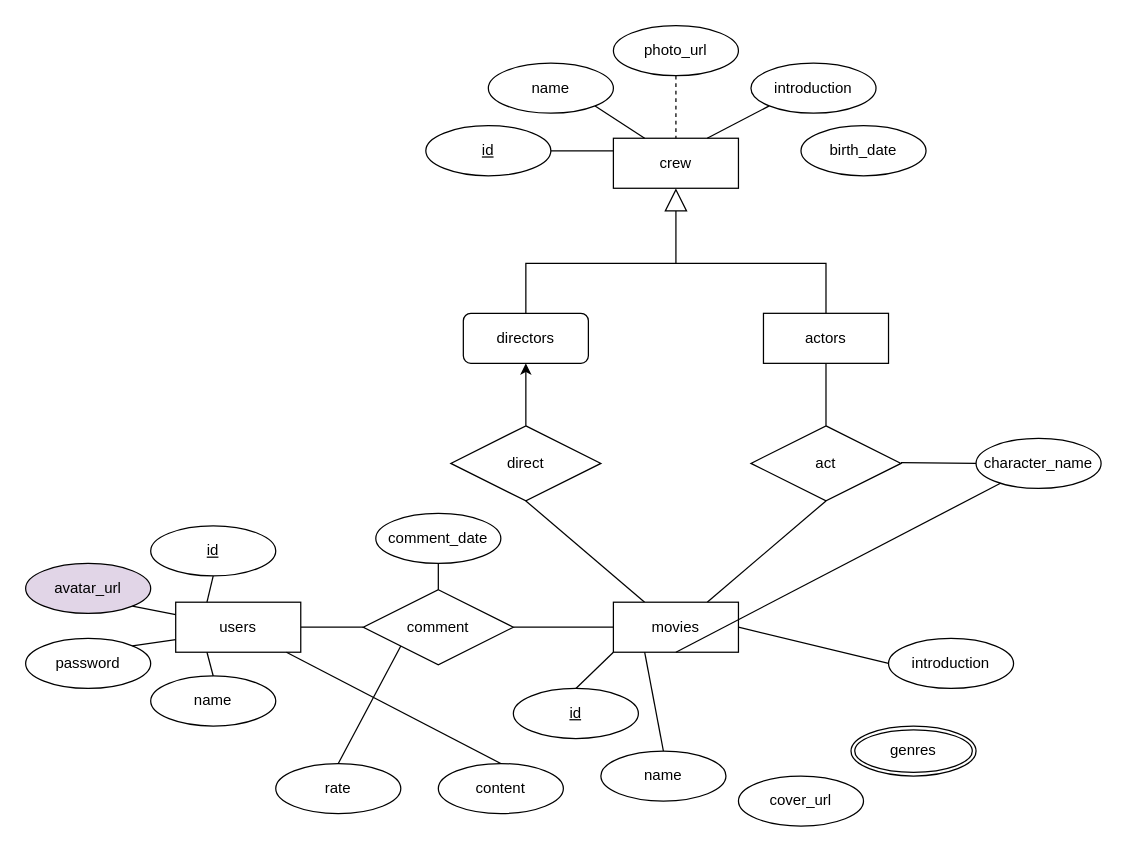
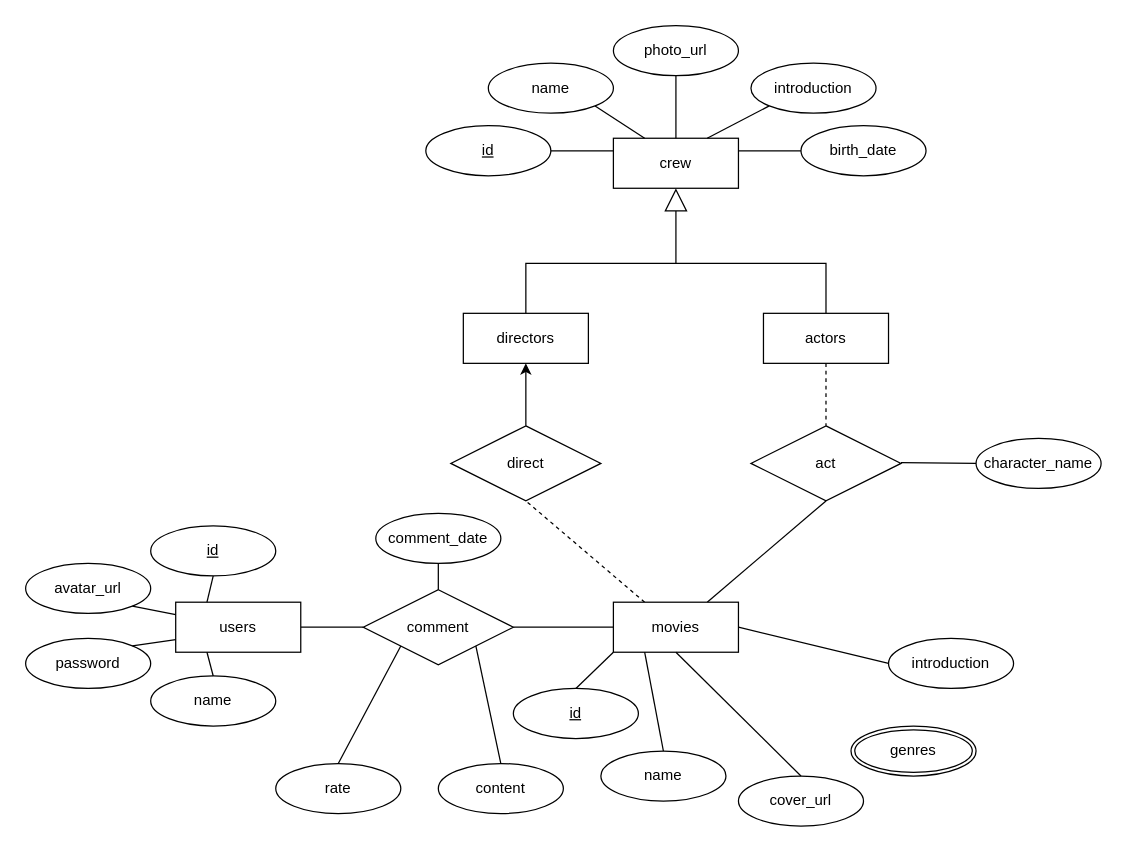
edge "photo_url" -- "crew": style dashed -> solid
edge "birth_date" -- "crew": added
node "directors": shape rounded rectangle -> rectangle
edge "actors" -- "act": style solid -> dashed
edge "direct" -- "movies": style solid -> dashed
edge "character_name" -- "movies": now "cover_url" -- "movies"
node "avatar_url": fillcolor #e1d5e7 -> #ffffff
edge "users" -- "content": now "comment" -- "content"
